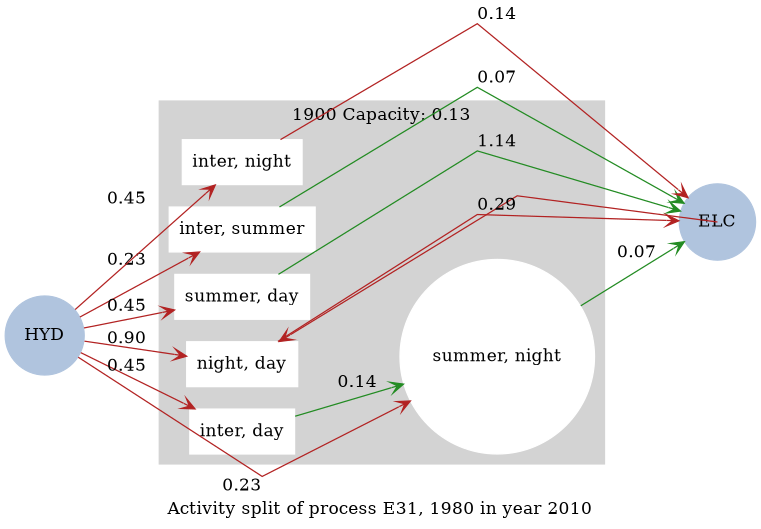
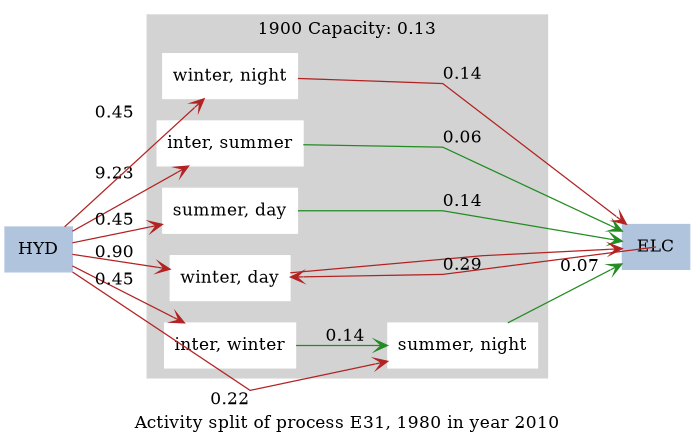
edge "inter, summer" -> "ELC": label "0.07" -> "0.06"
edge "summer, day" -> "ELC": label "1.14" -> "0.14"
node "inter, night": label "inter, night" -> "winter, night"
node "ELC": shape circle -> box
edge "HYD" -> "inter, summer": label "0.23" -> "9.23"
node "HYD": shape circle -> box
node "summer, night": shape circle -> box
node "night, day": label "night, day" -> "winter, day"
node "inter, day": label "inter, day" -> "inter, winter"
edge "HYD" -> "summer, night": label "0.23" -> "0.22"
